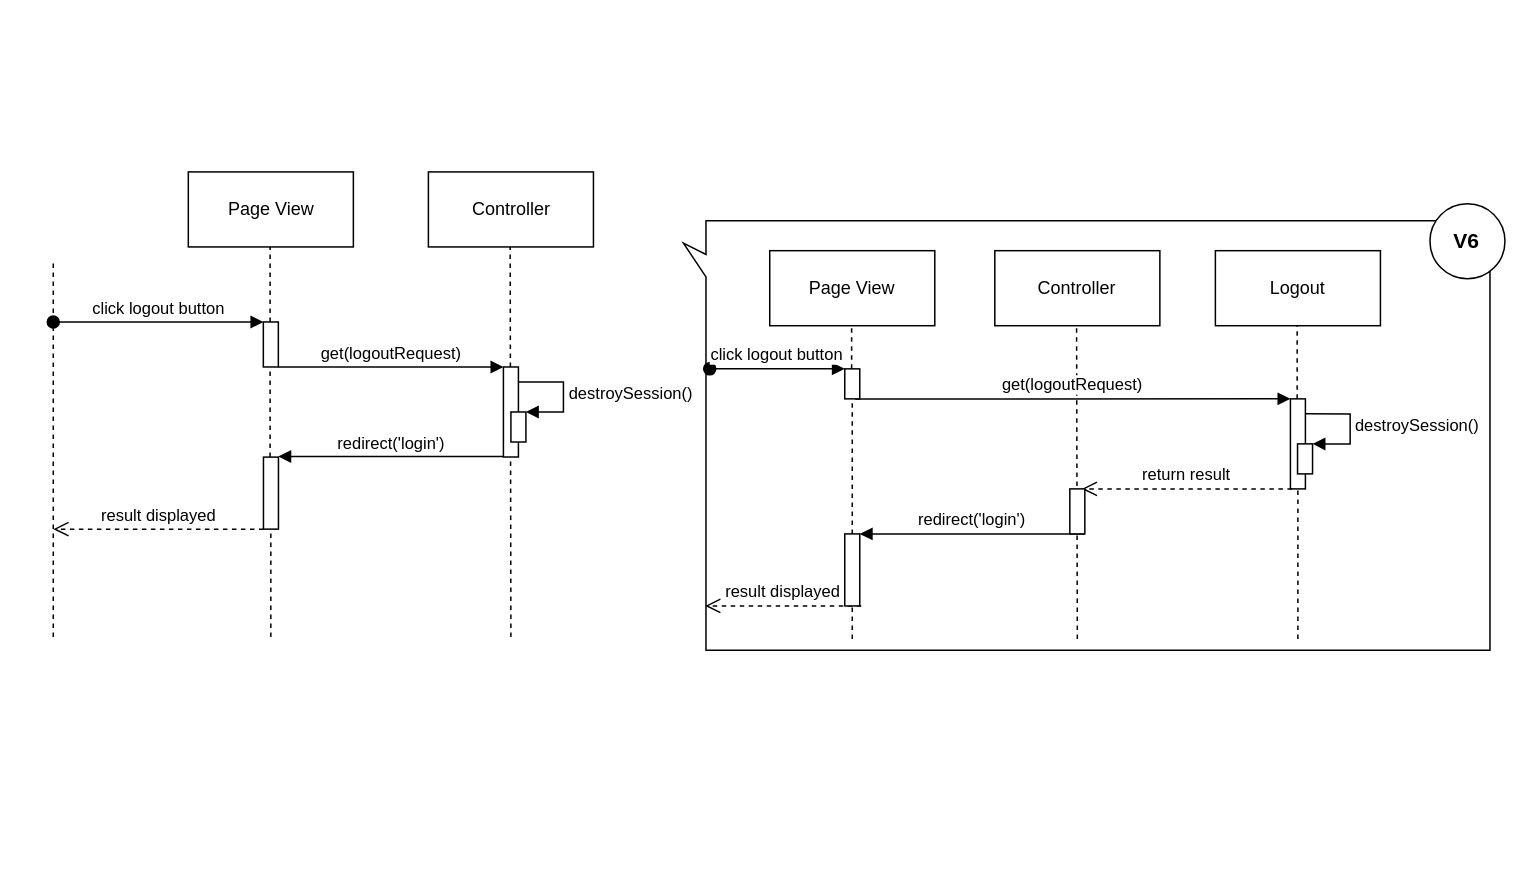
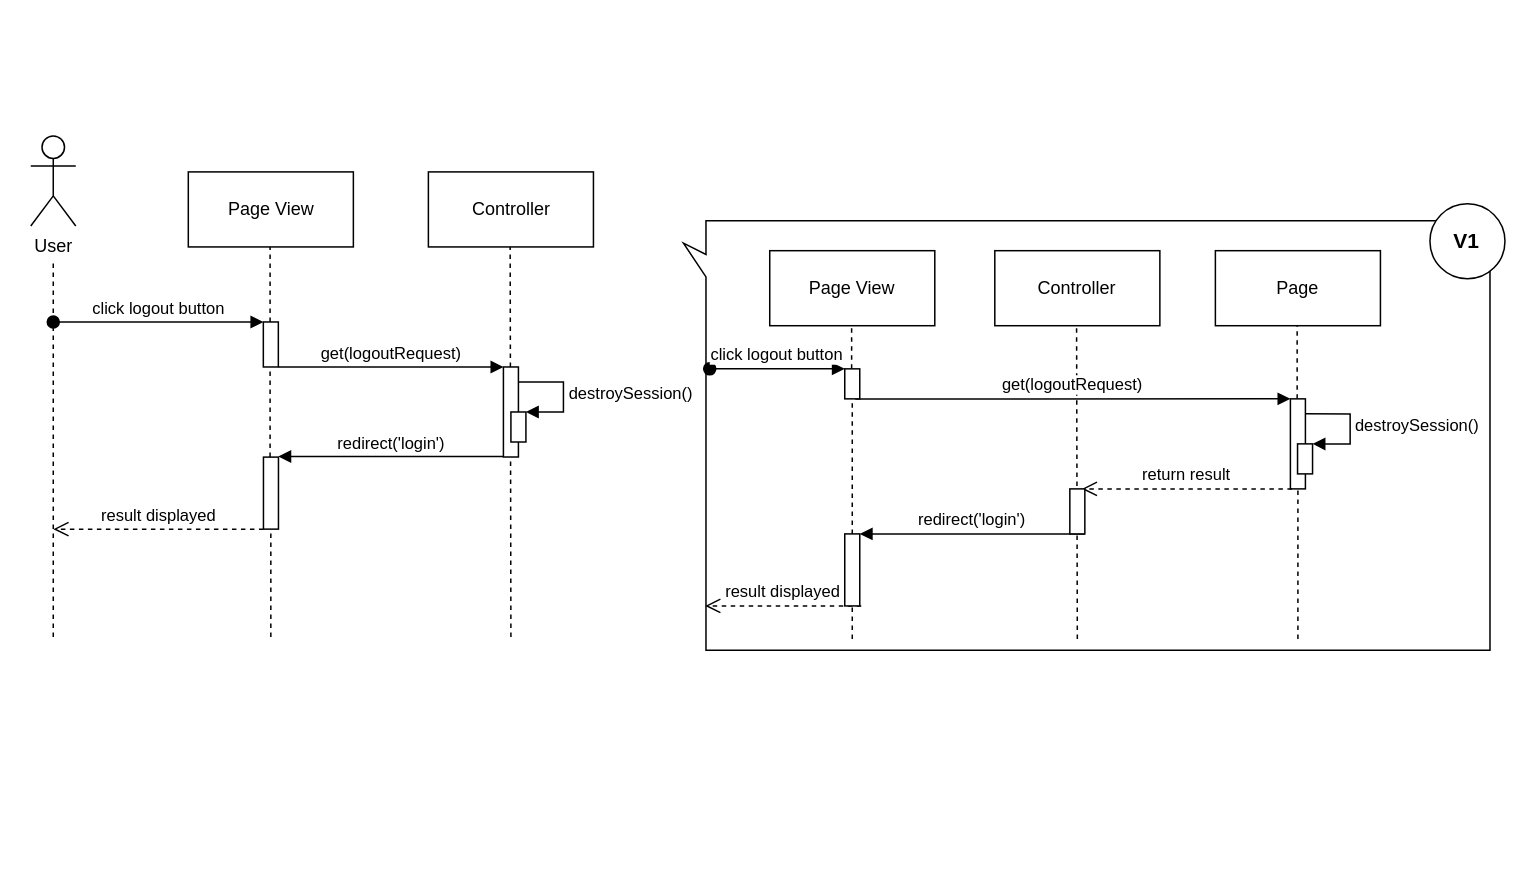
node "User": added
node "V6": label "V6" -> "V1"
node "Logout": label "Logout" -> "Page"
